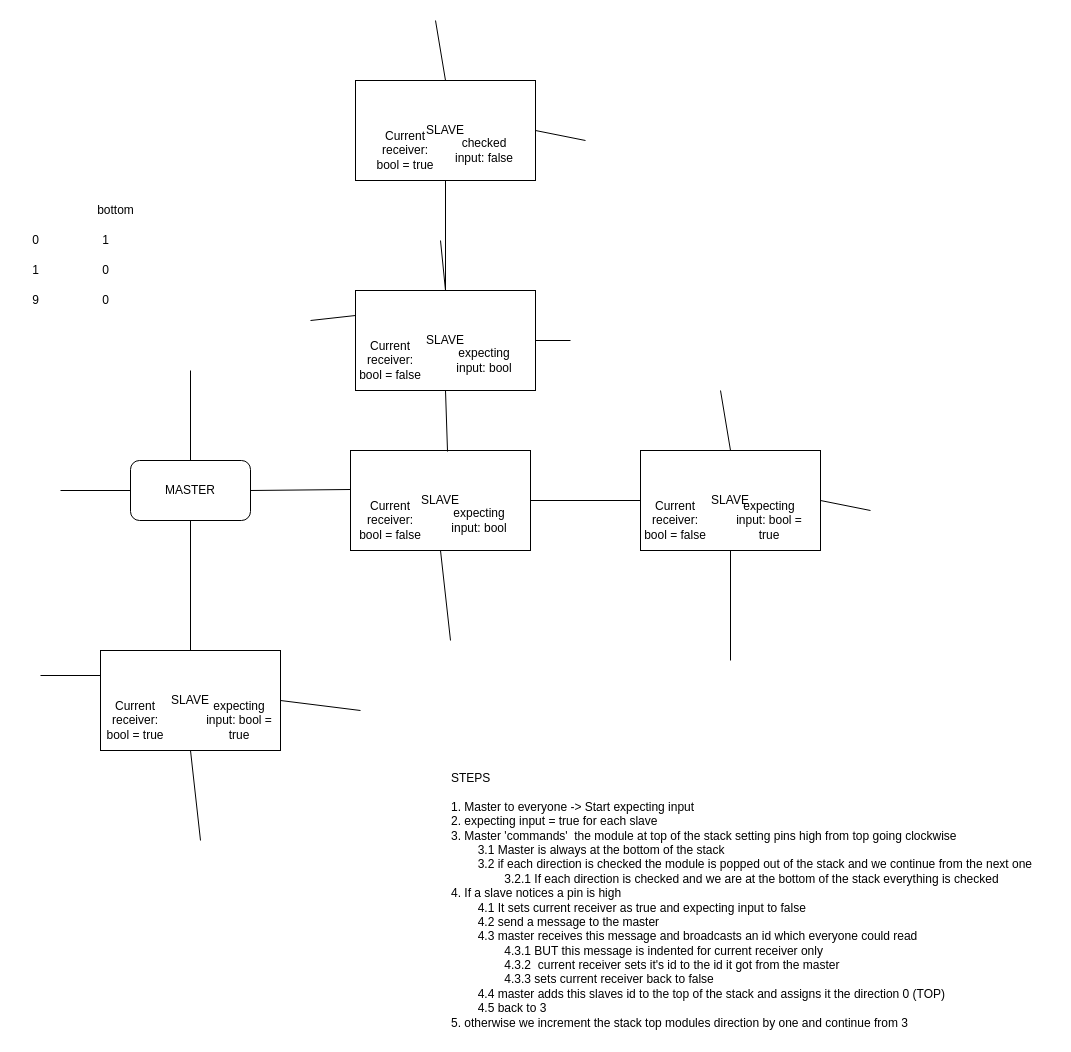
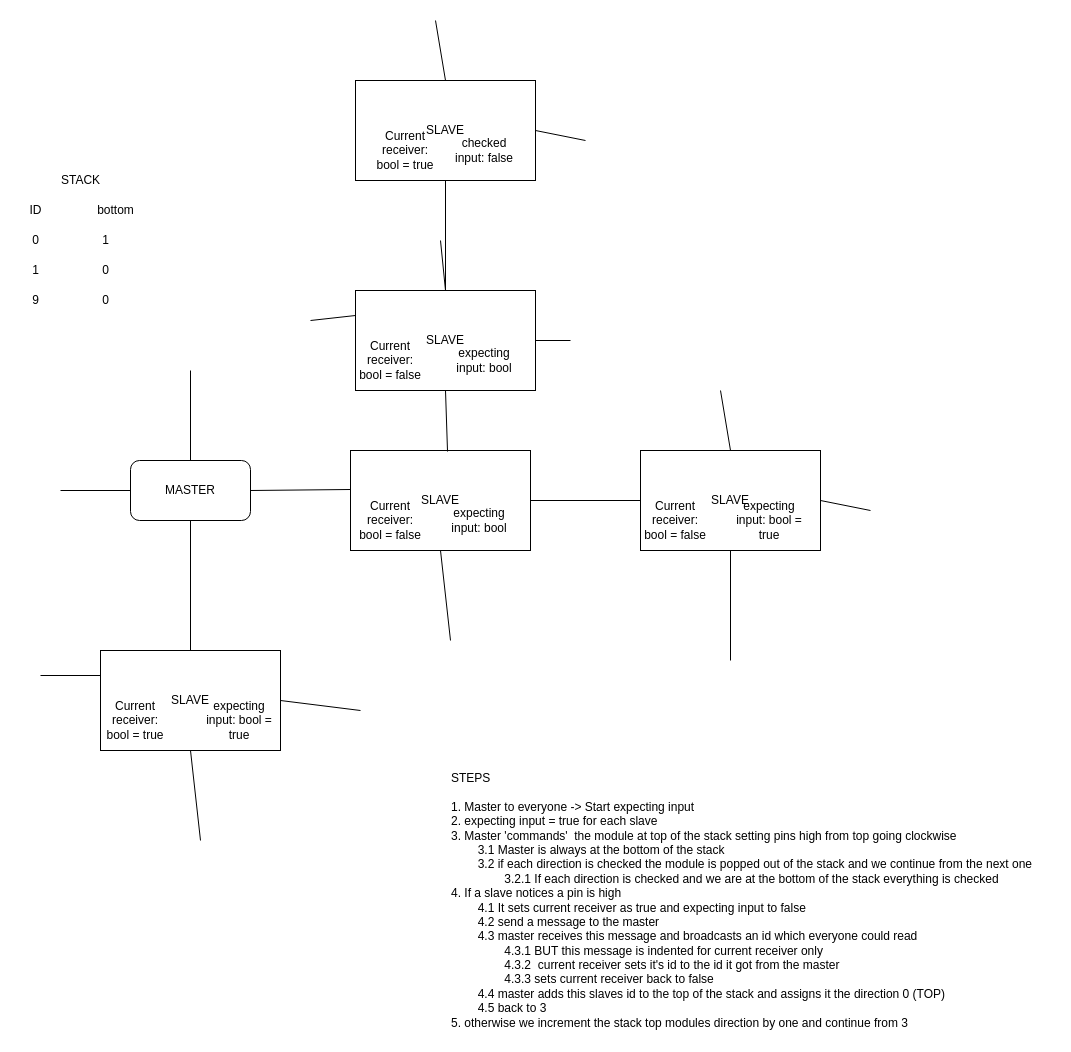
node "STACK": added
node "ID": added
